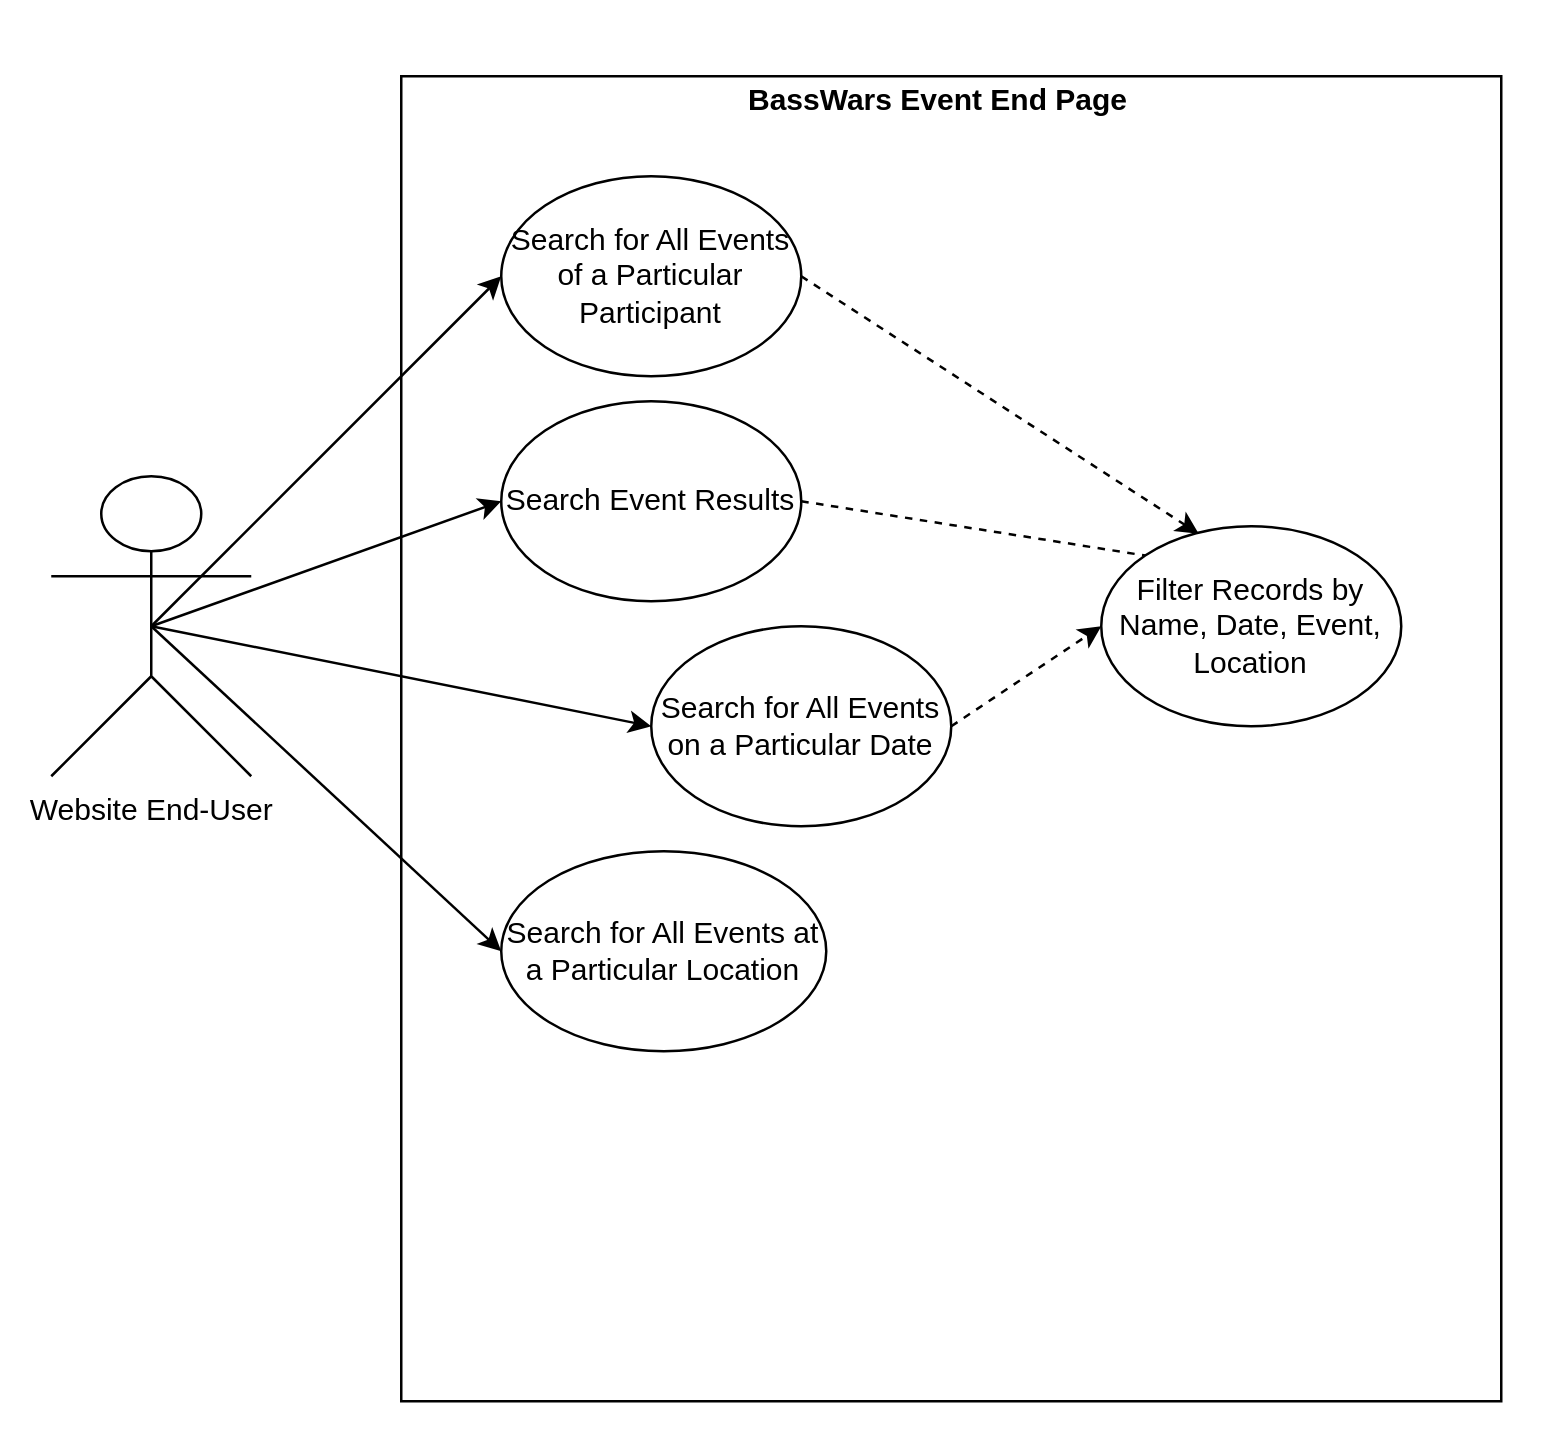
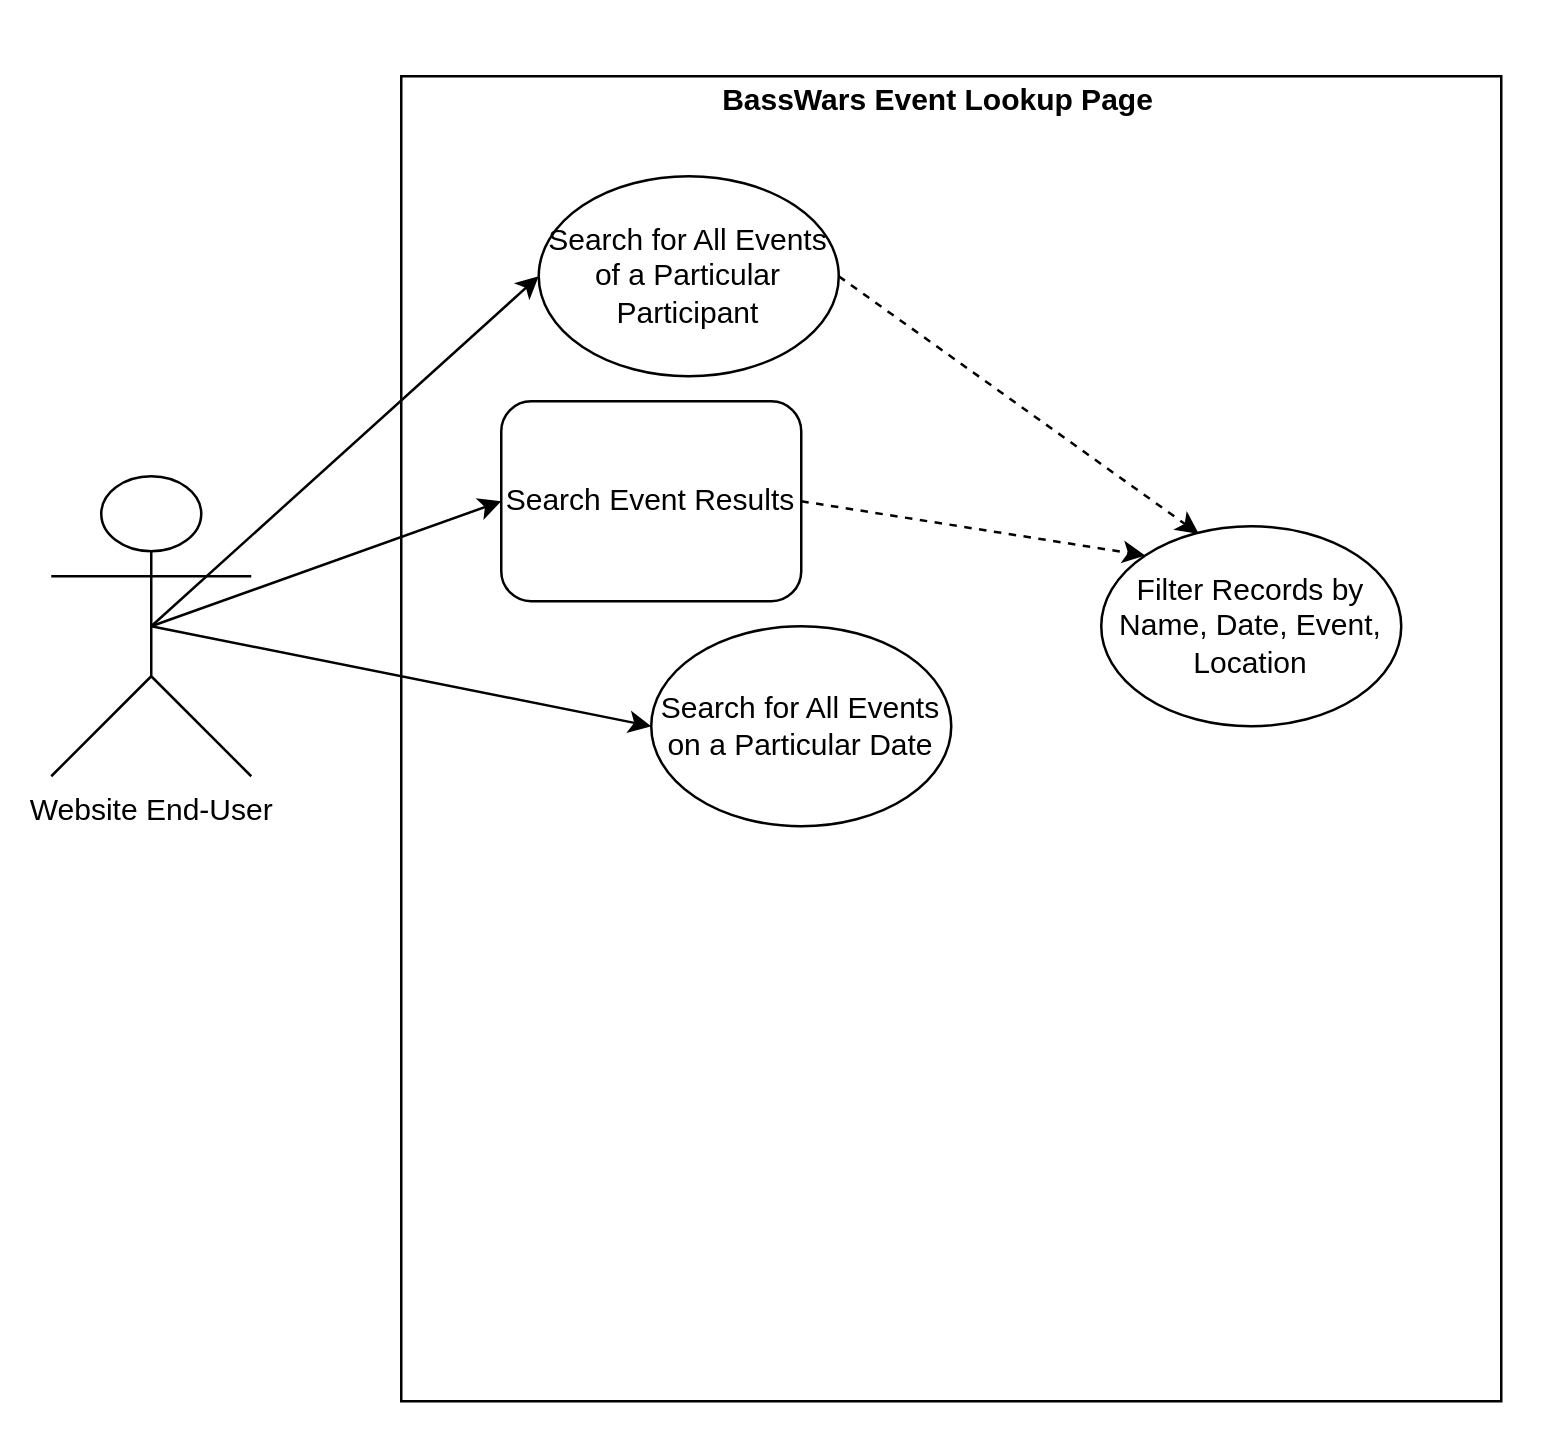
node "BassWars Event End Page": label "BassWars Event End Page" -> "BassWars Event Lookup Page"
node "Search for All Events of a Particular Participant": moved (651, 276) -> (689, 276)
node "Search Event Results": shape ellipse -> rounded rectangle
edge "Search Event Results" -- "Filter Records by Name, Date, Event, Location": arrowhead none -> classic
edge "Search for All Events on a Particular Date" -> "Filter Records by Name, Date, Event, Location": removed
edge "Website End-User" -> "Search for All Events at a Particular Location": removed
node "Search for All Events at a Particular Location": removed
